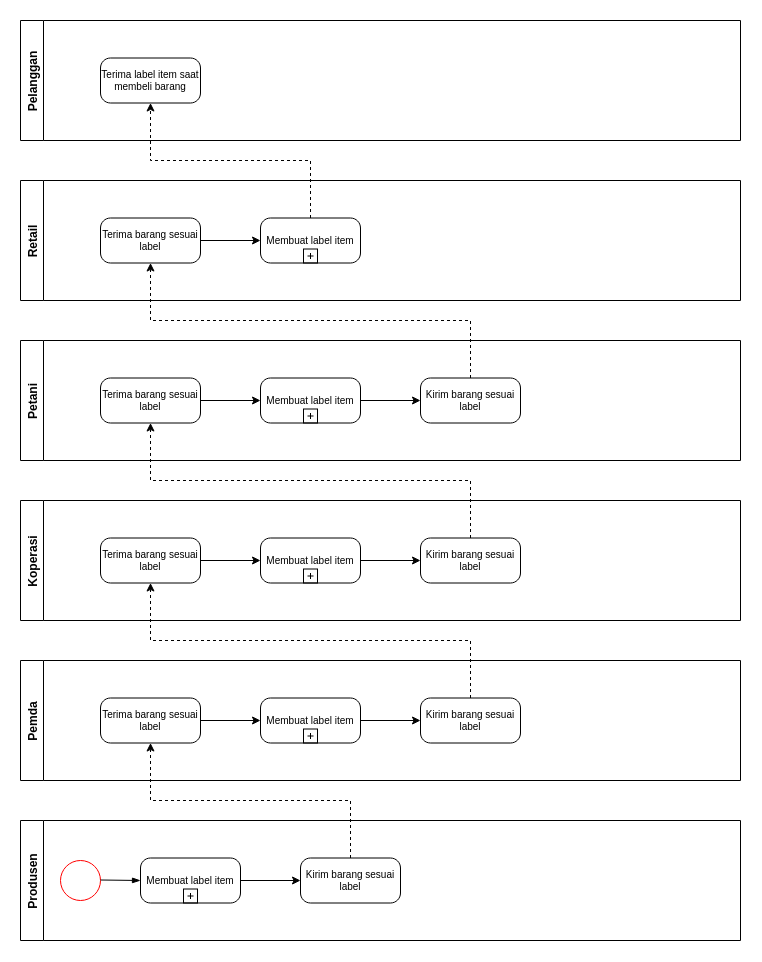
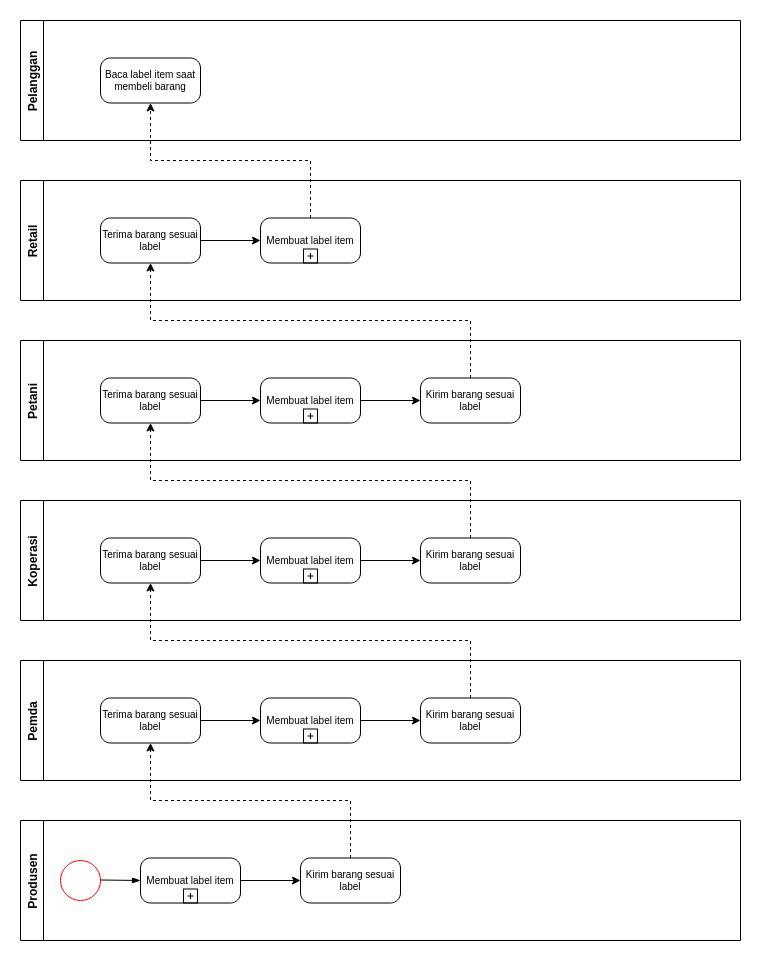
node "Terima label item saat membeli barang": label "Terima label item saat membeli barang" -> "Baca label item saat membeli barang"
